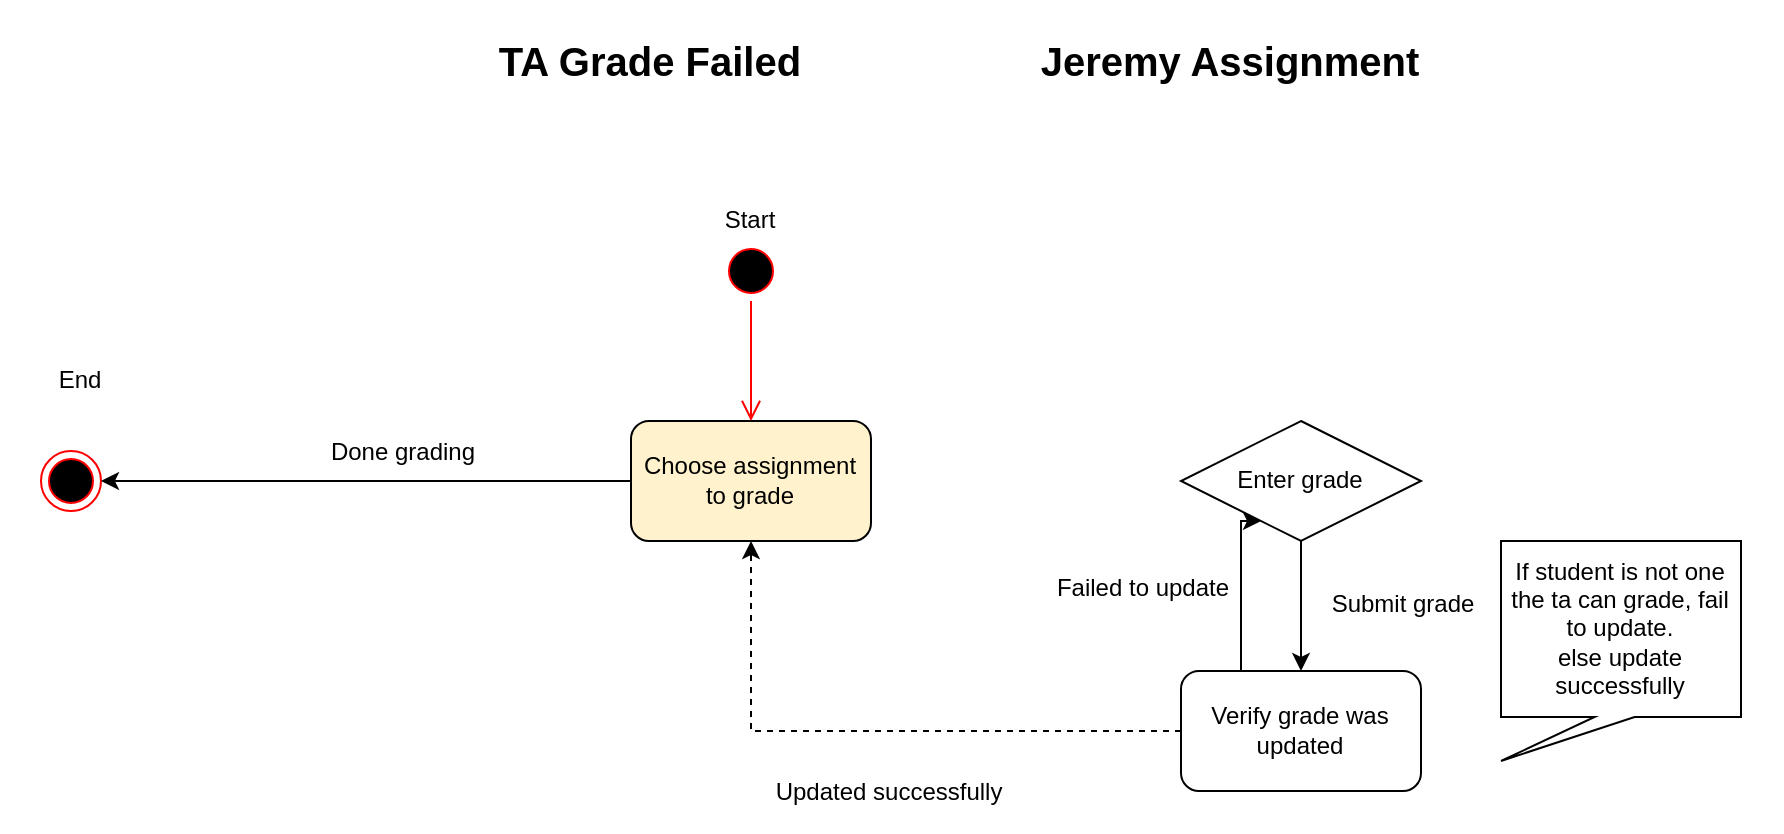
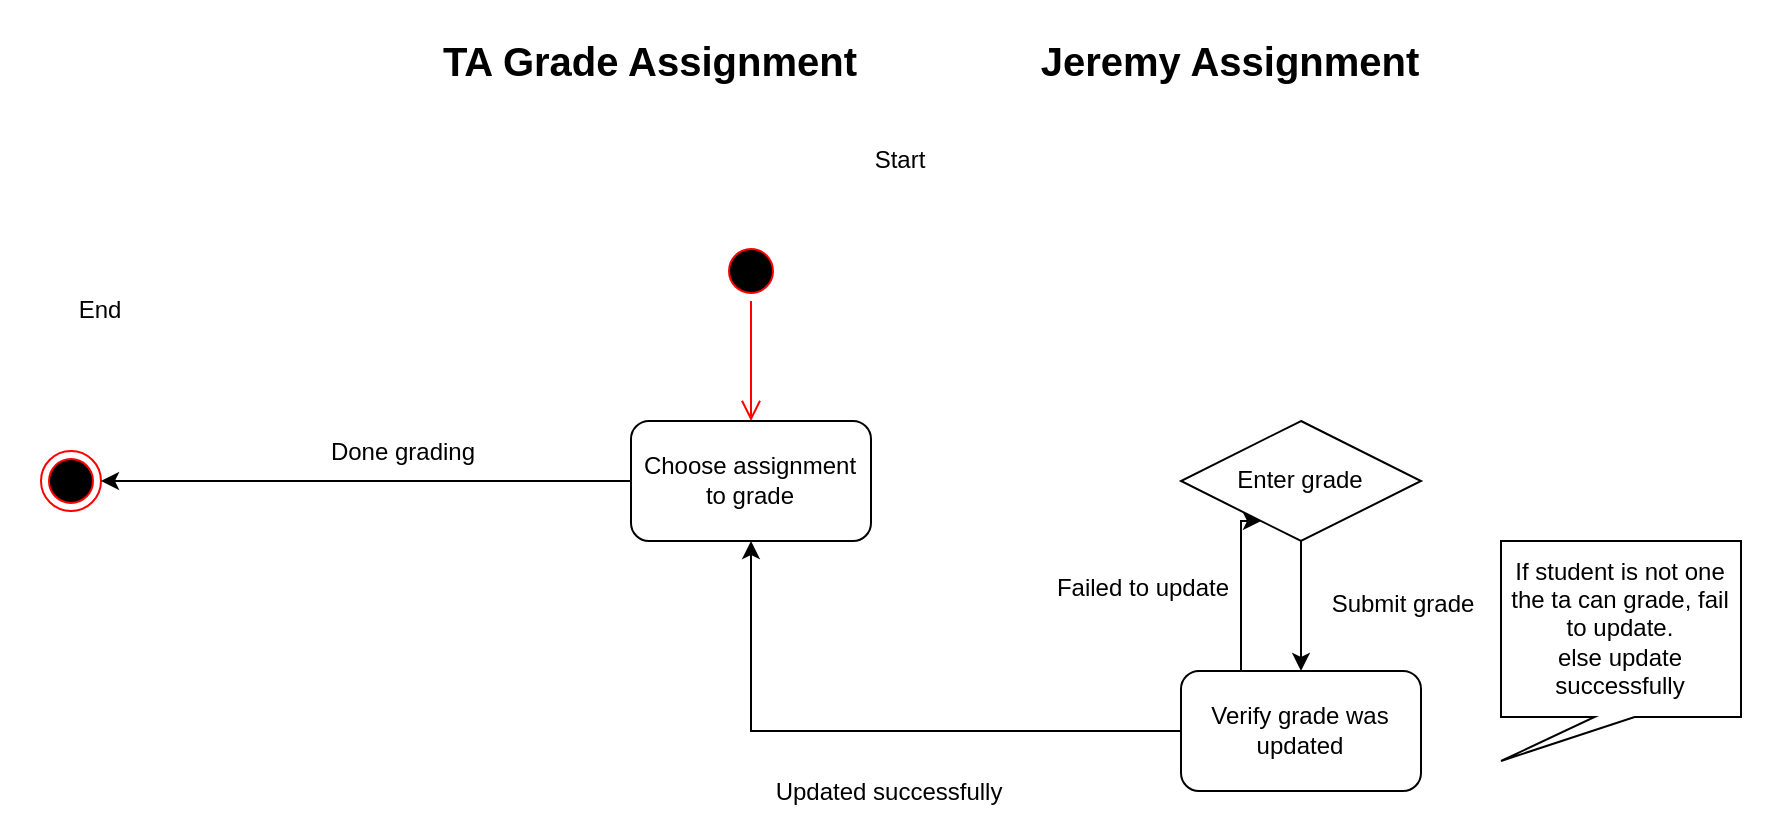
node "TA Grade Failed": label "TA Grade Failed" -> "TA Grade Assignment"
node "Start": moved (751, 221) -> (901, 161)
node "End": moved (81, 381) -> (101, 311)
node "Choose assignment to grade": fillcolor #fff2cc -> #ffffff
edge "Verify grade was updated" -> "Choose assignment to grade": style dashed -> solid
